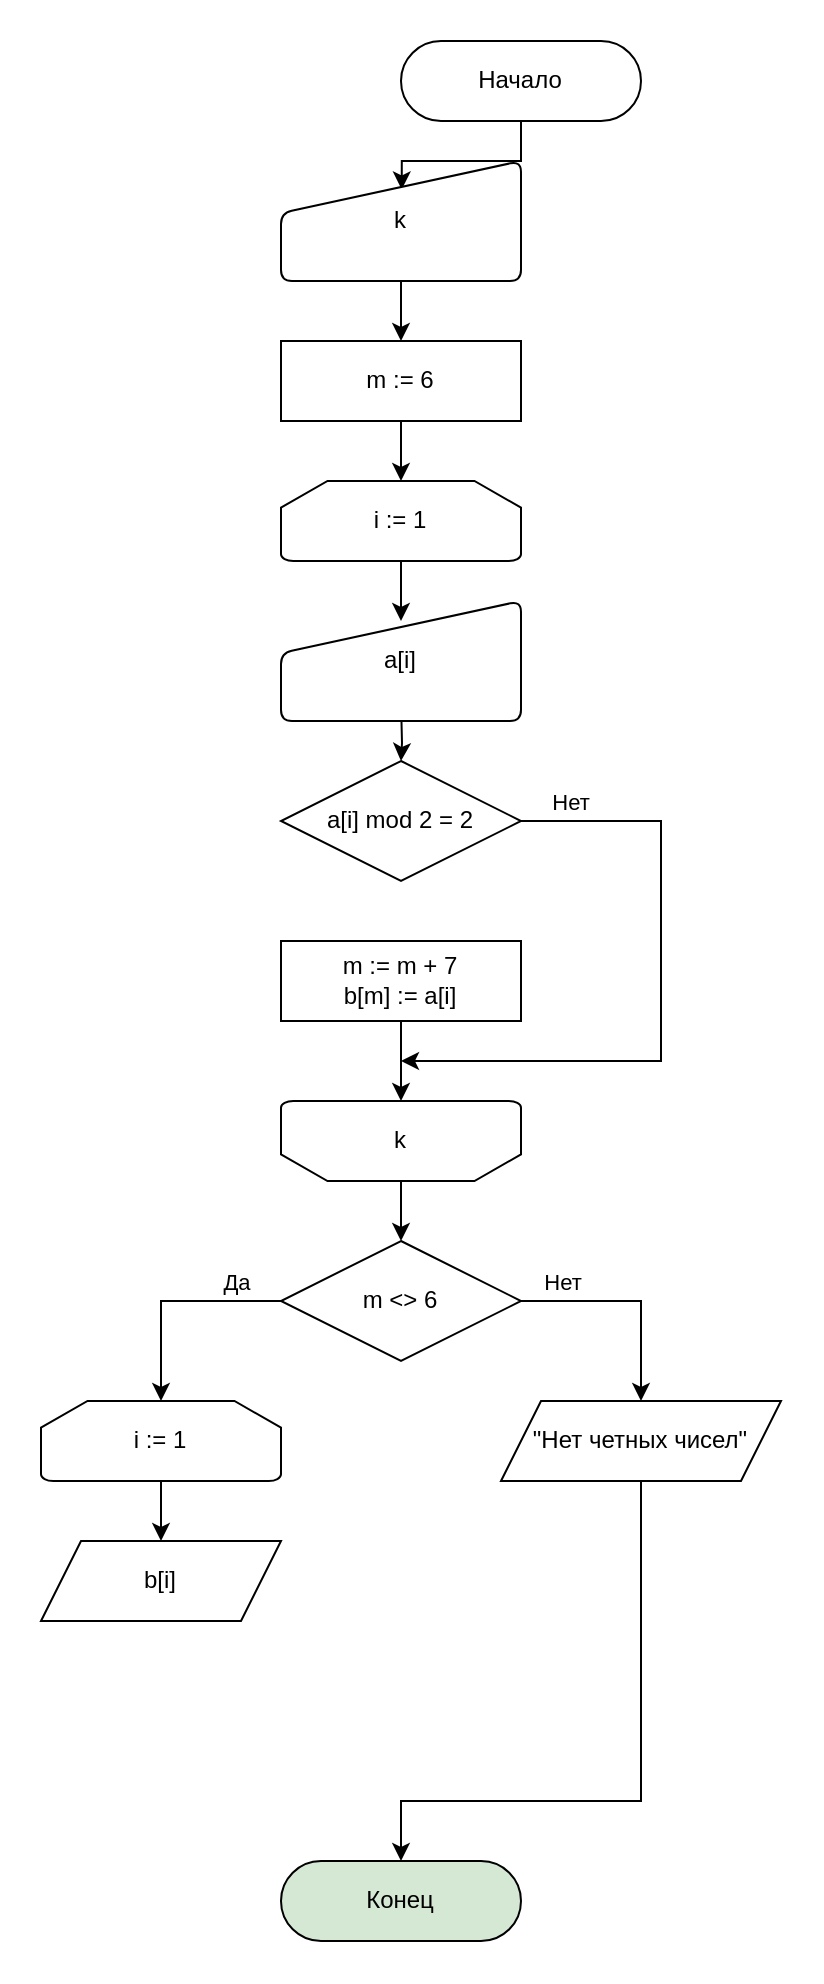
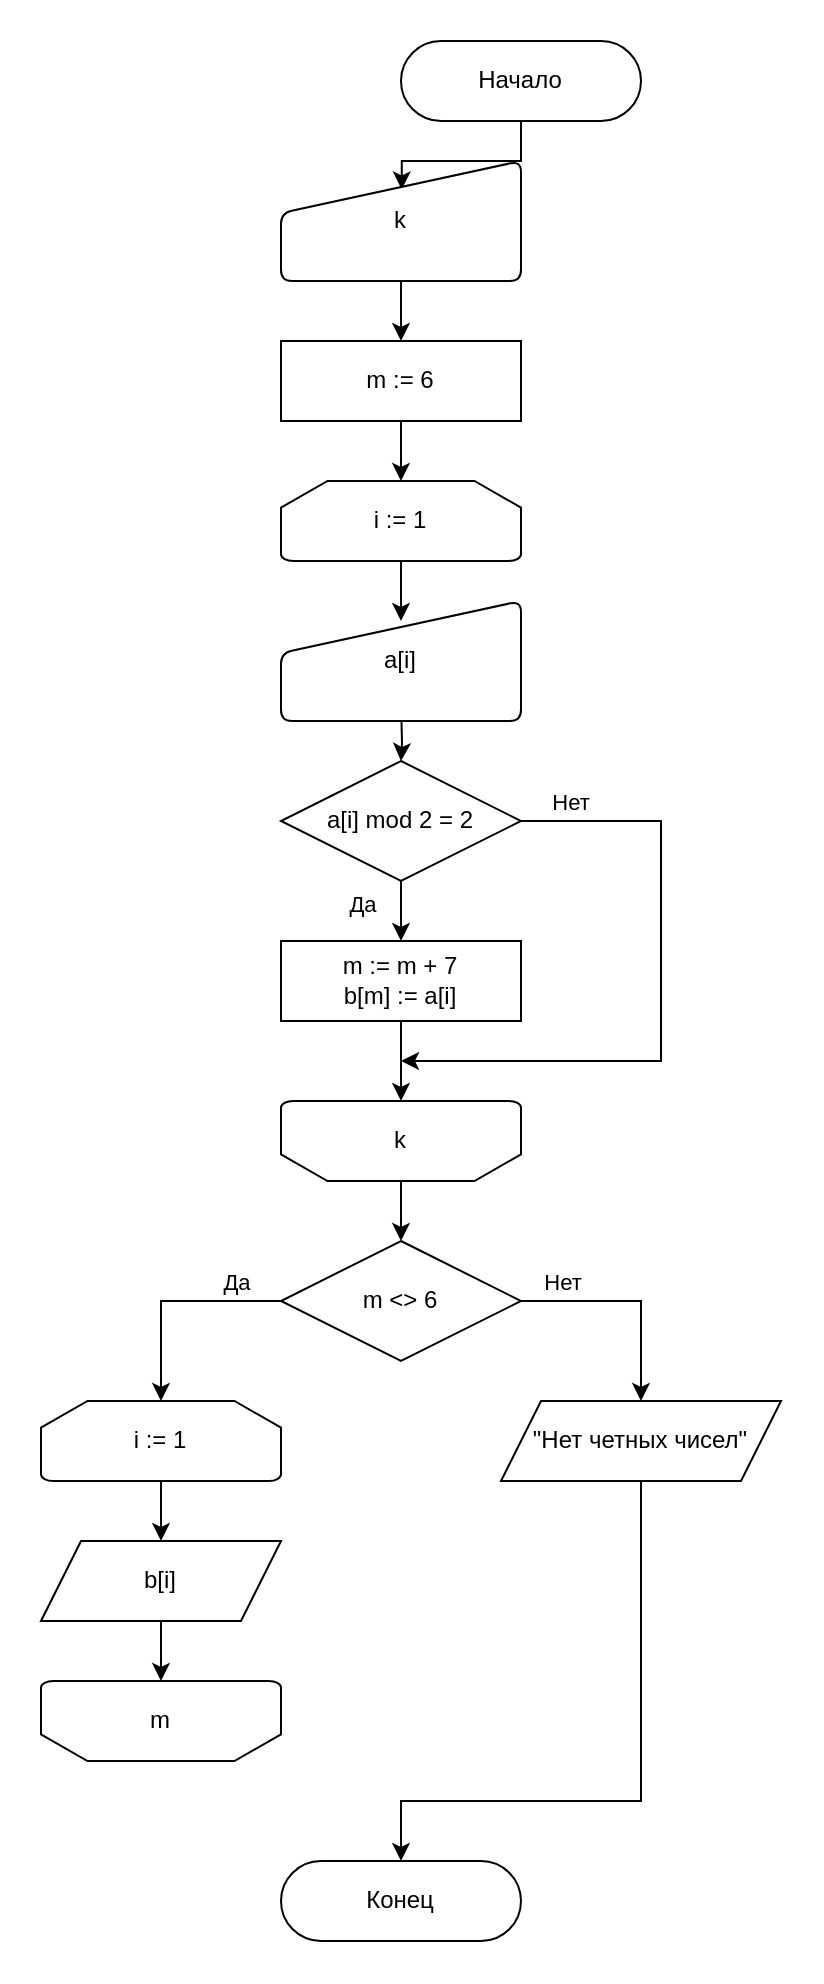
edge "a[i] mod 2 = 2" -> "m := m + 7 b[m] := a[i]": added, label "Да"
edge "b[i]" -> "m": added
node "m": added
node "Конец": fillcolor #d5e8d4 -> #ffffff
